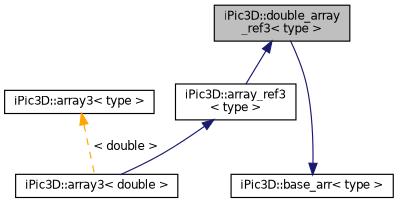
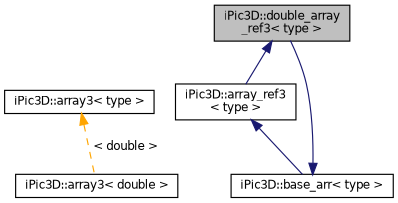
edge "iPic3D::array3< double >" -> "iPic3D::array_ref3 < type >": now "iPic3D::base_arr< type >" -> "iPic3D::array_ref3 < type >"
